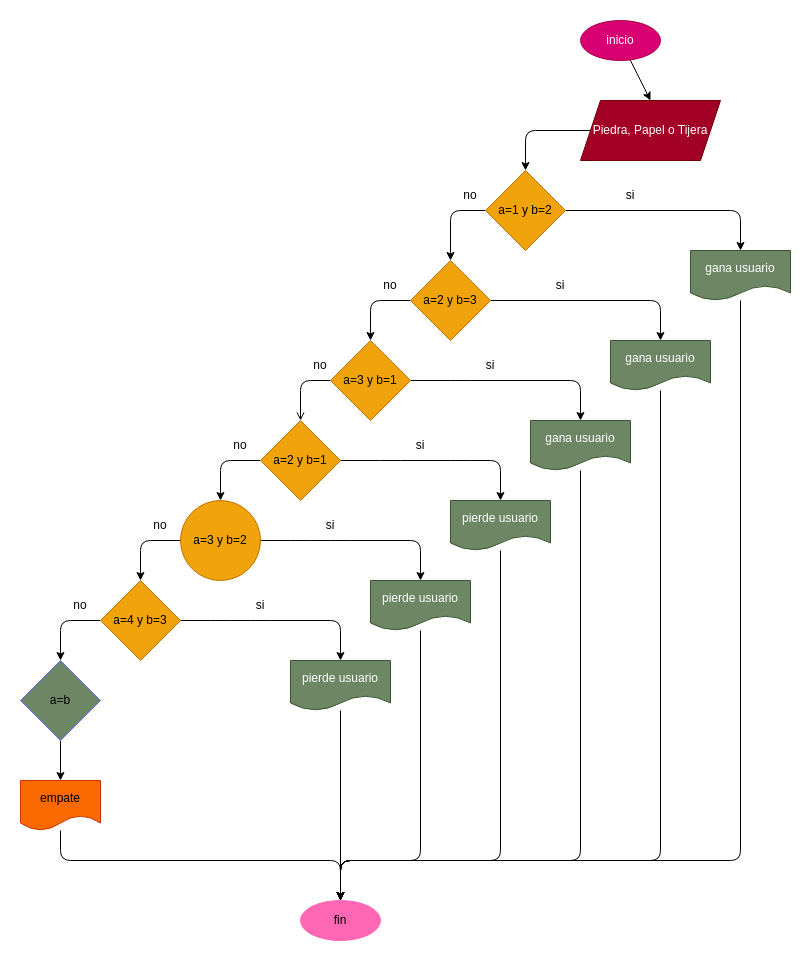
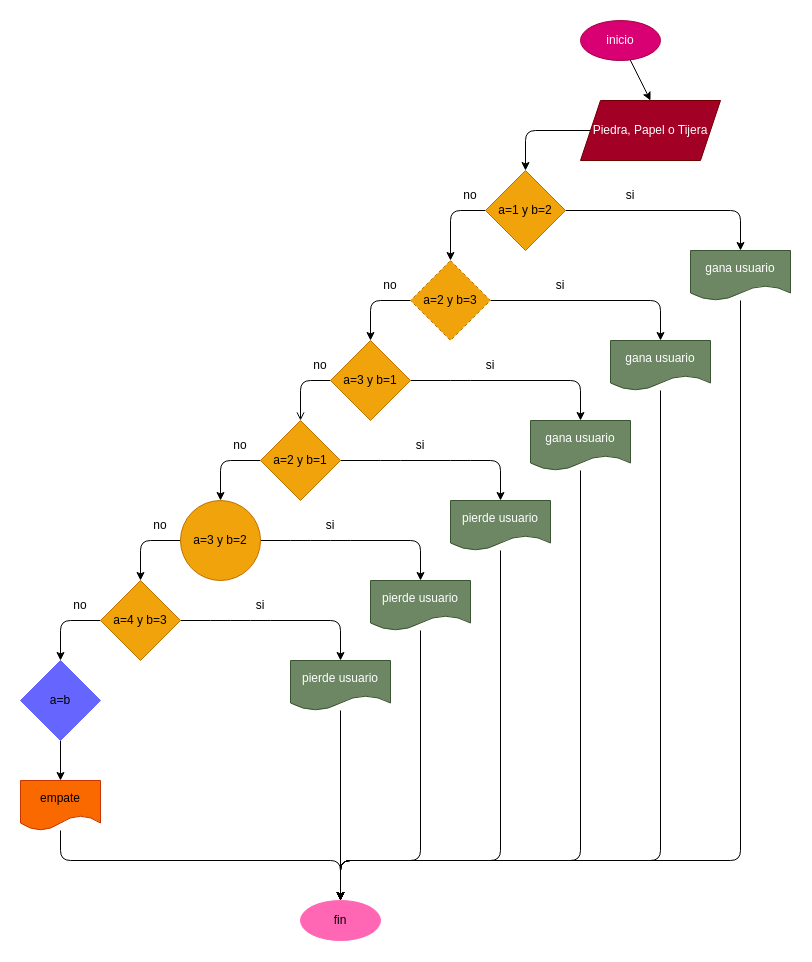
node "a=2 y b=3": style solid -> dashed
node "a=b": fillcolor #6d8764 -> #6666ff
